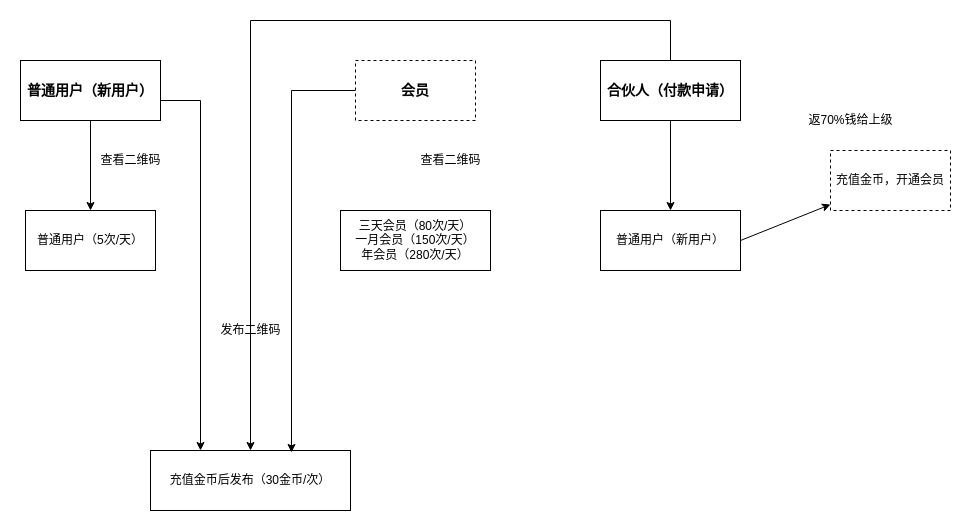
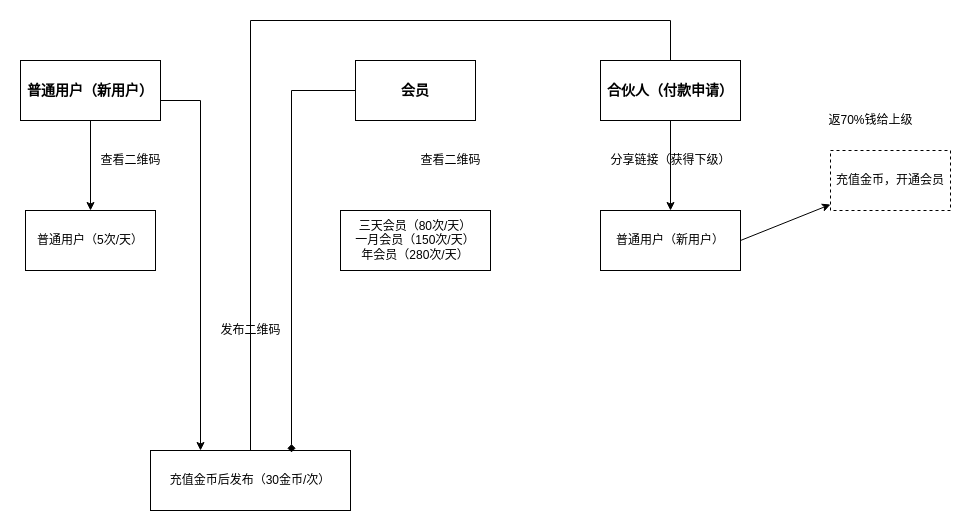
node "会员": style dashed -> solid
node "返70%钱给上级": moved (851, 121) -> (871, 121)
node "分享链接（获得下级）": added
edge "合伙人（付款申请）" -> "充值金币后发布（30金币/次）": arrowhead classic -> none
edge "会员" -> "充值金币后发布（30金币/次）": arrowhead classic -> diamond
